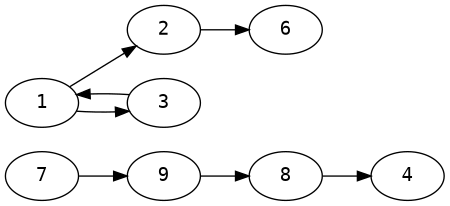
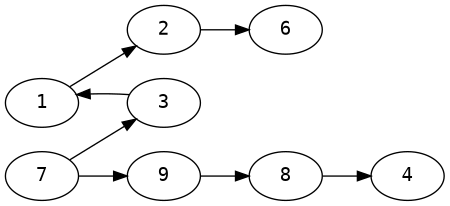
edge "1" -> "3": now "7" -> "3"
